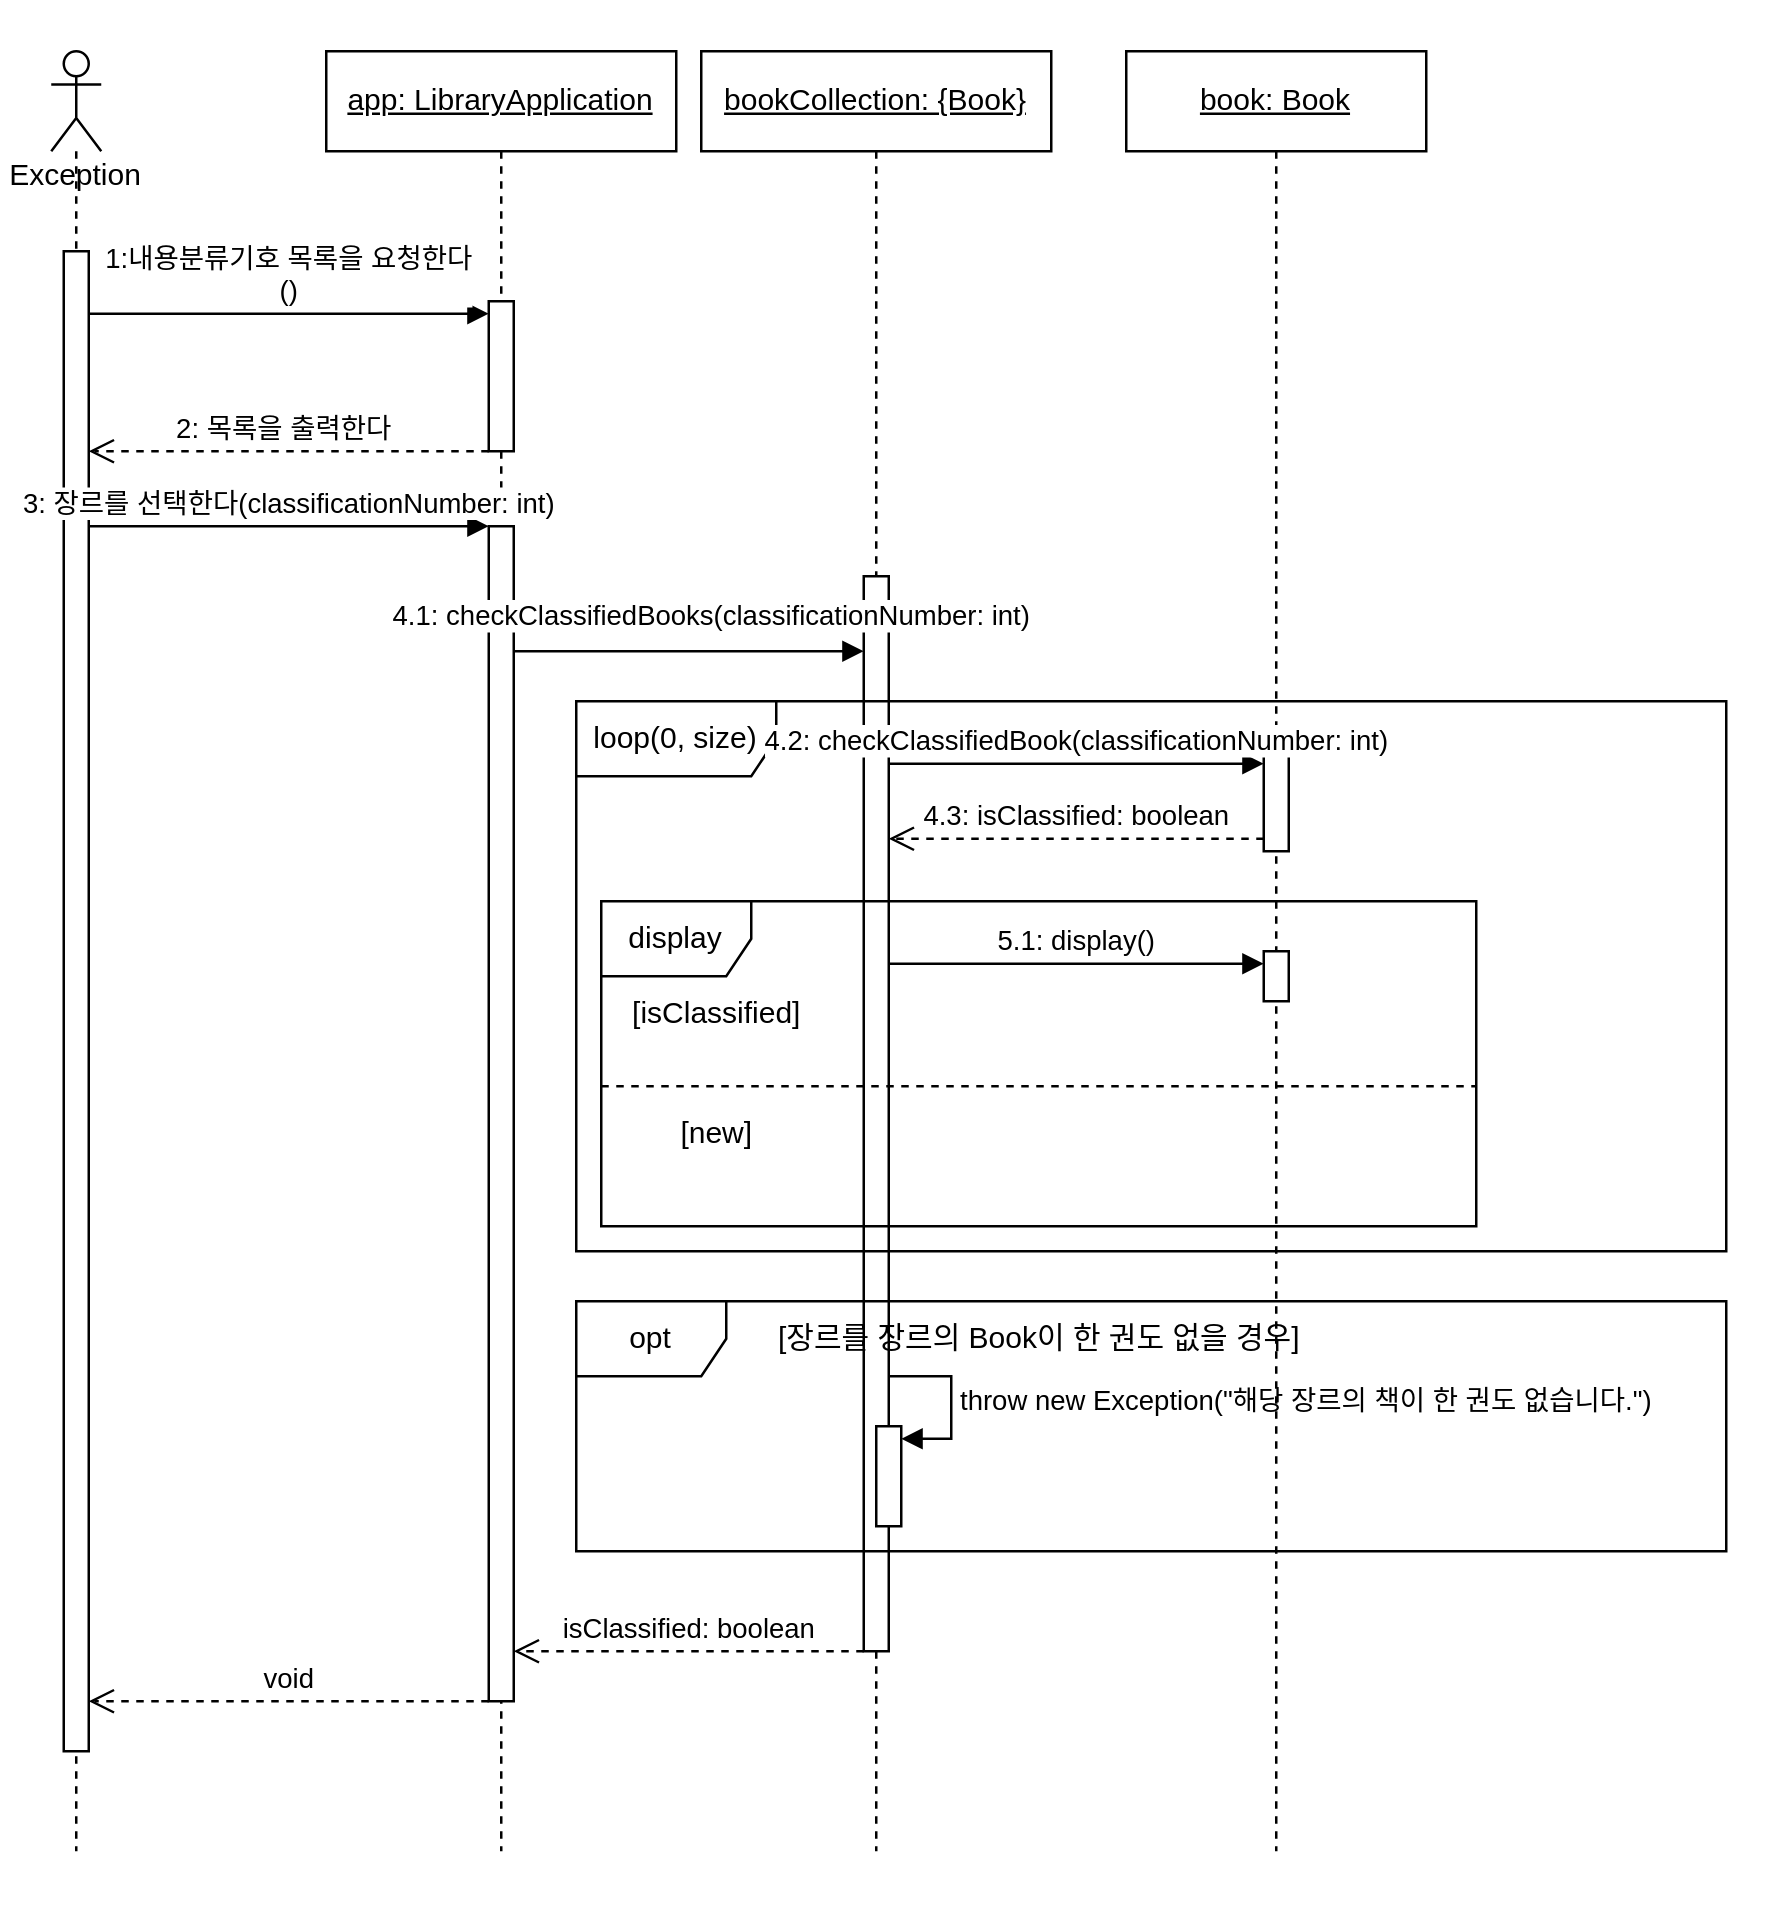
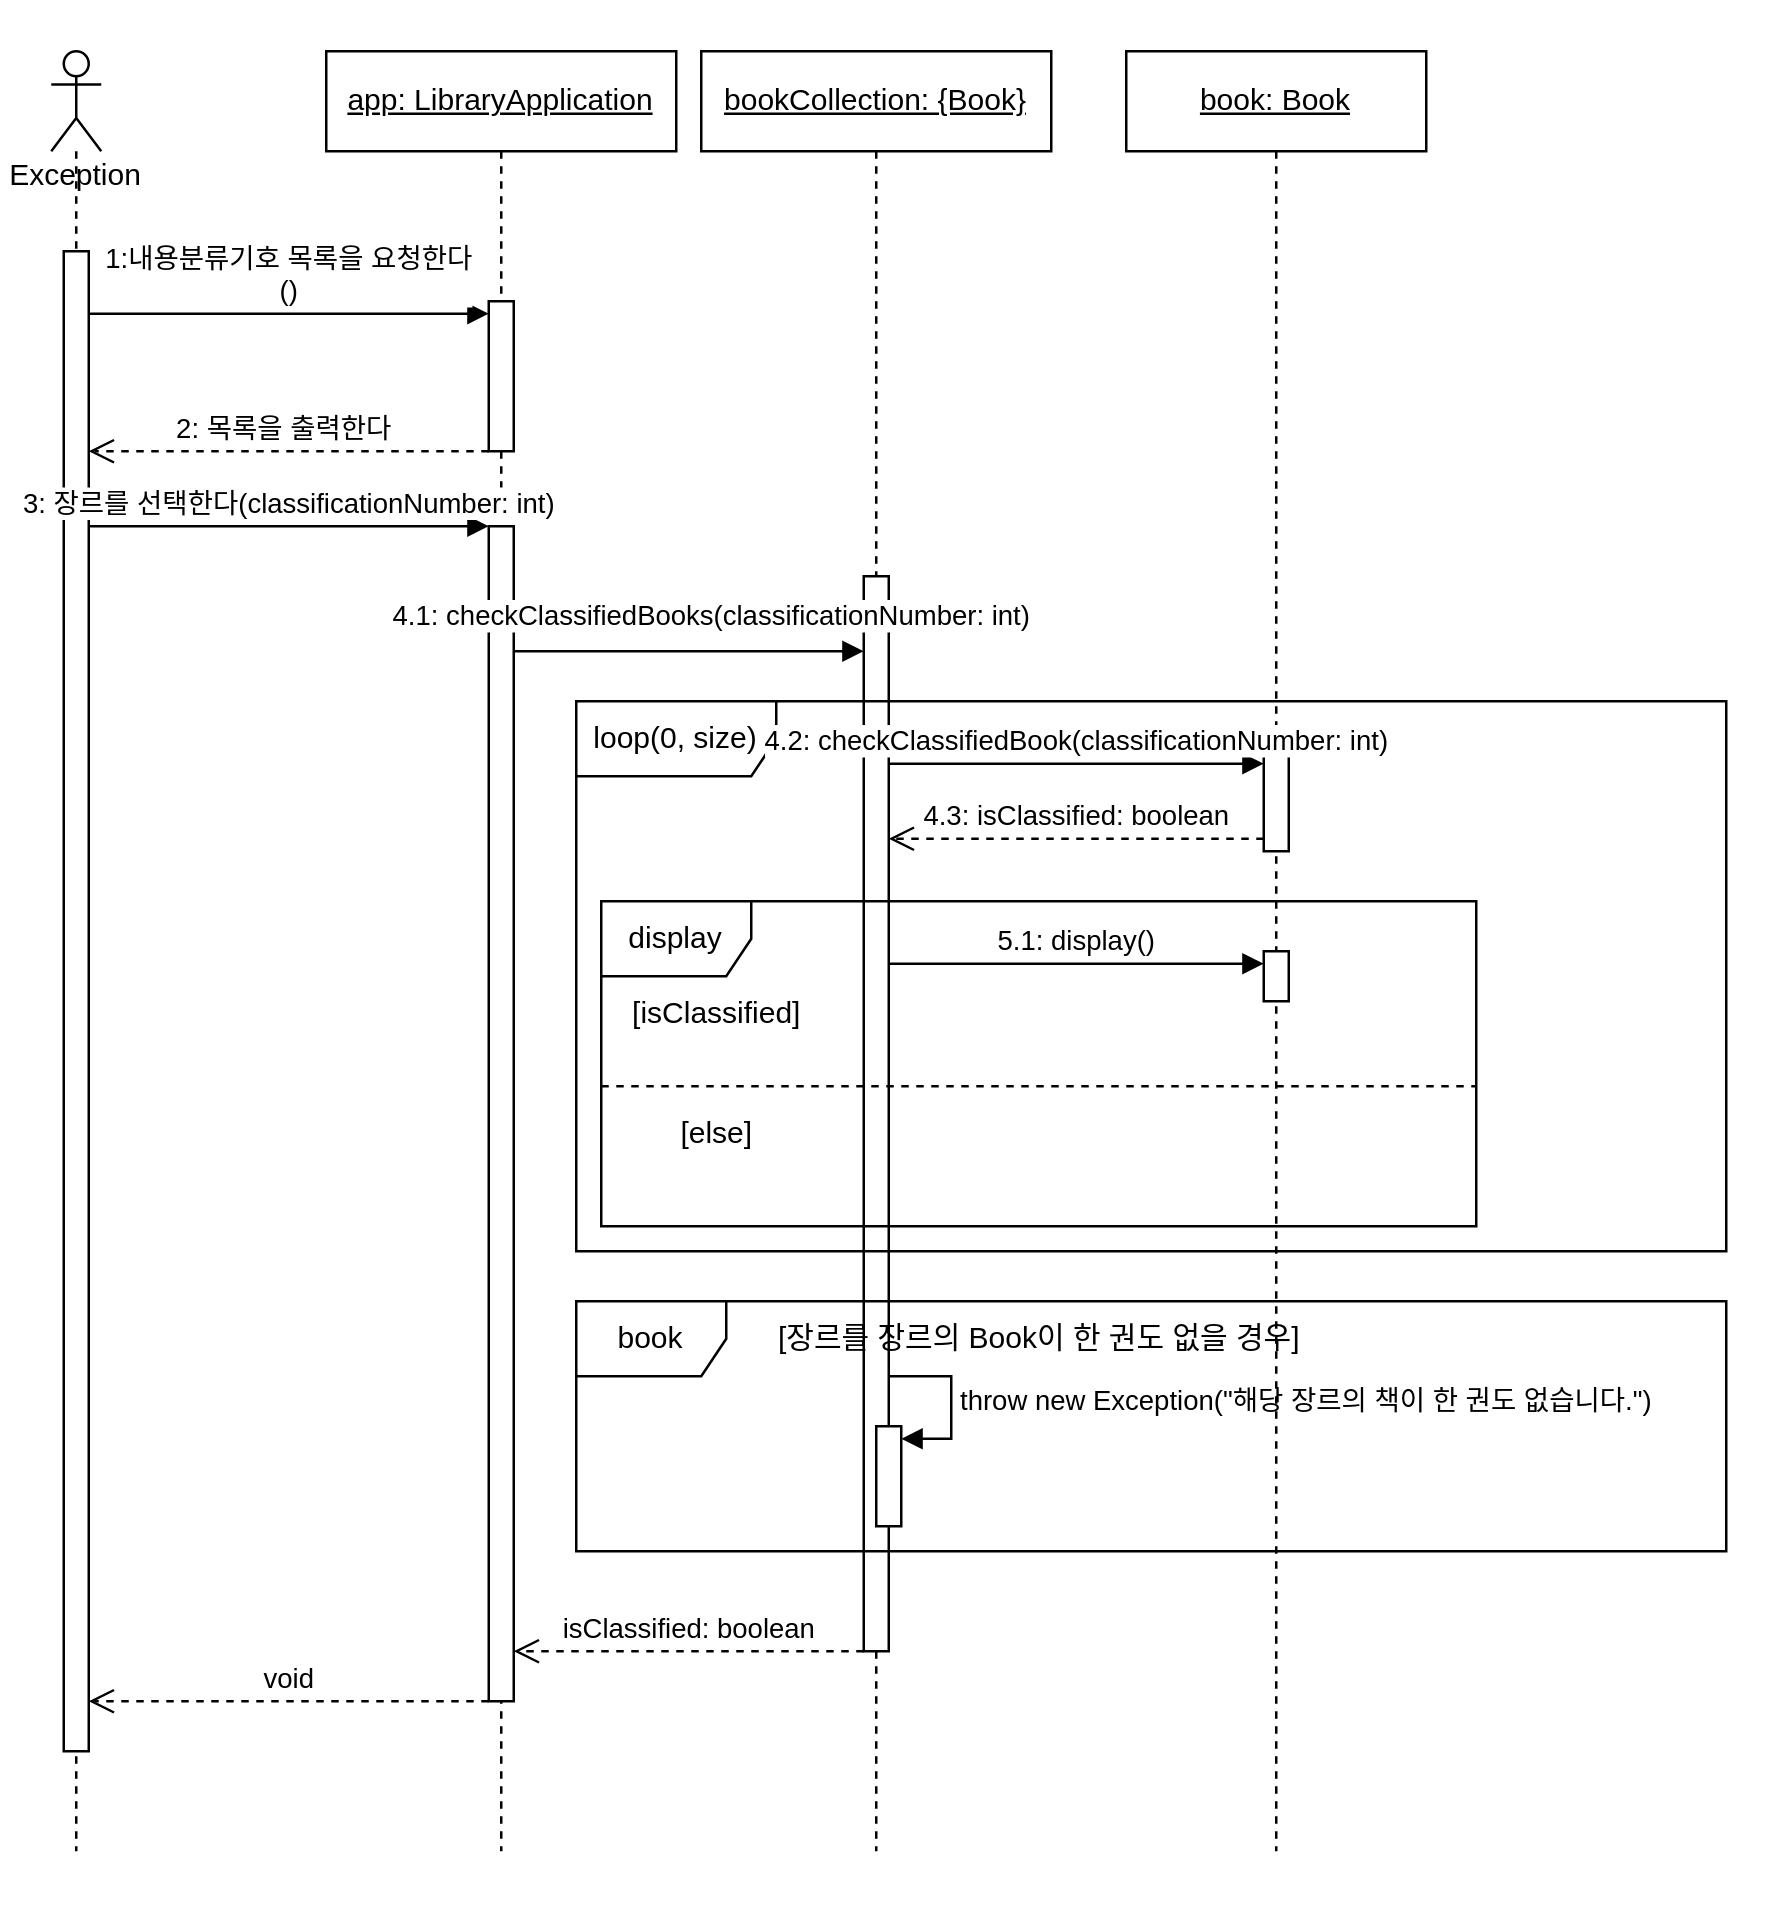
node "[new]": label "[new]" -> "[else]"
node "opt": label "opt" -> "book"
